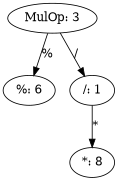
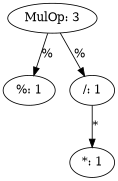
edge "MulOp: 3" -> "/: 1": label "/" -> "%"
node "%: 6": label "%: 6" -> "%: 1"
node "*: 8": label "*: 8" -> "*: 1"
